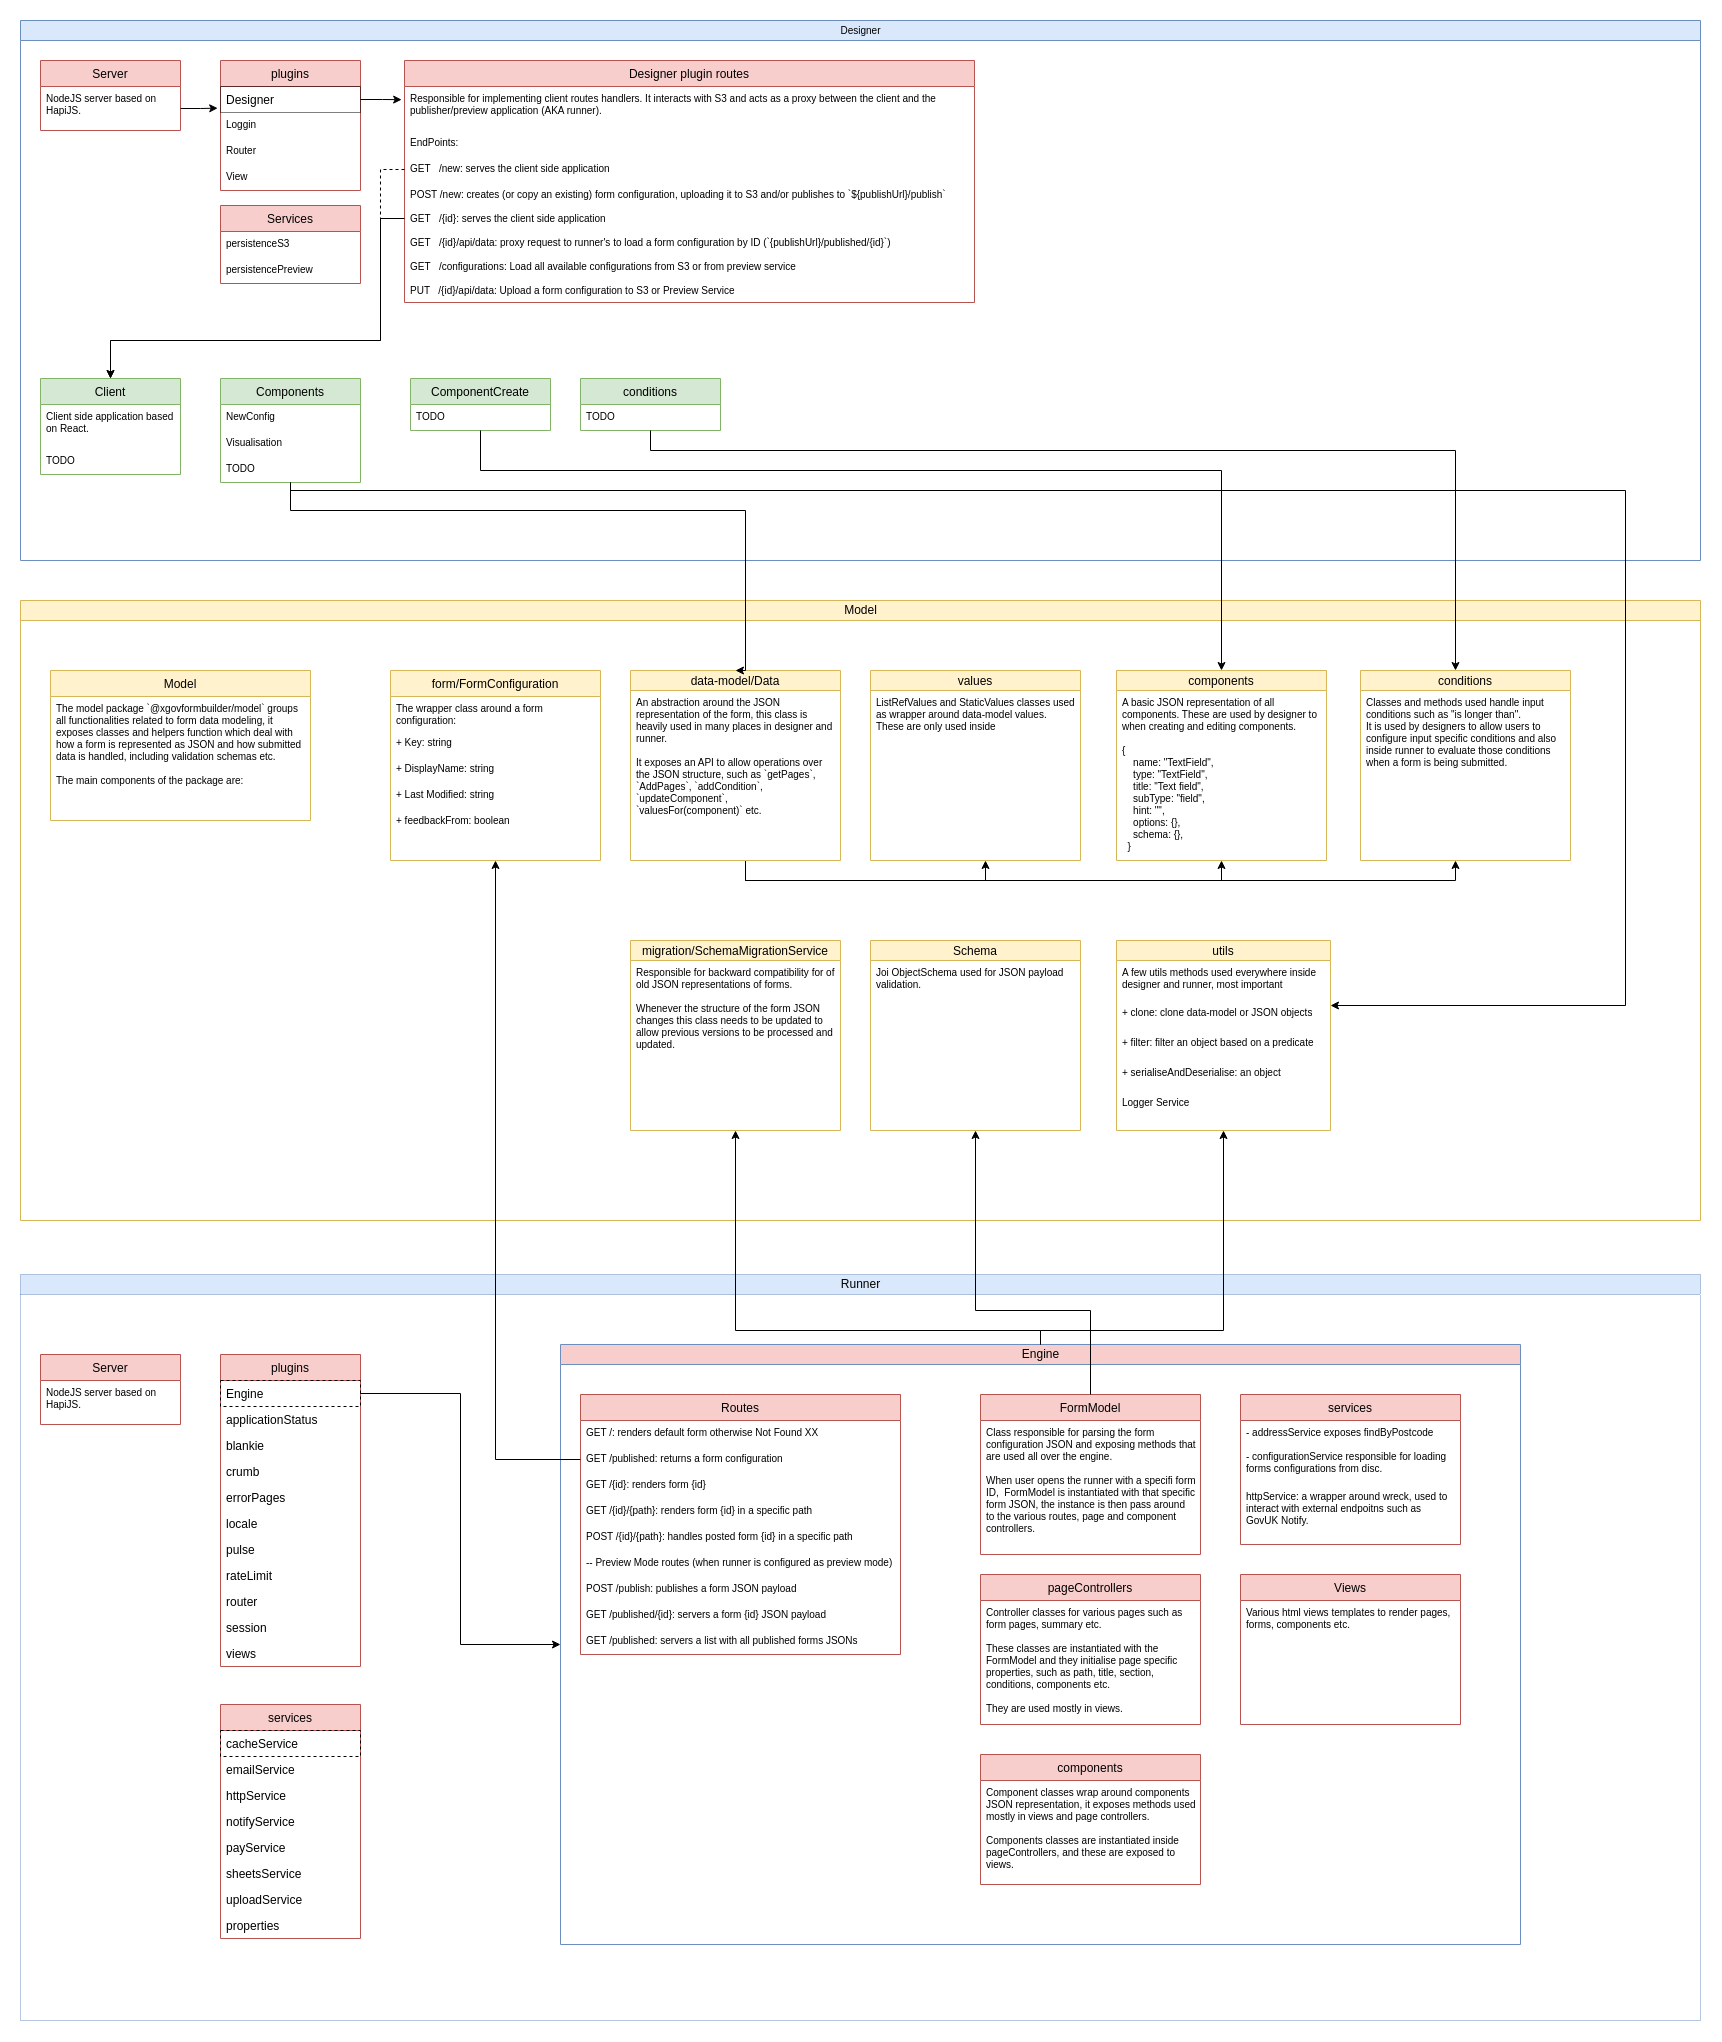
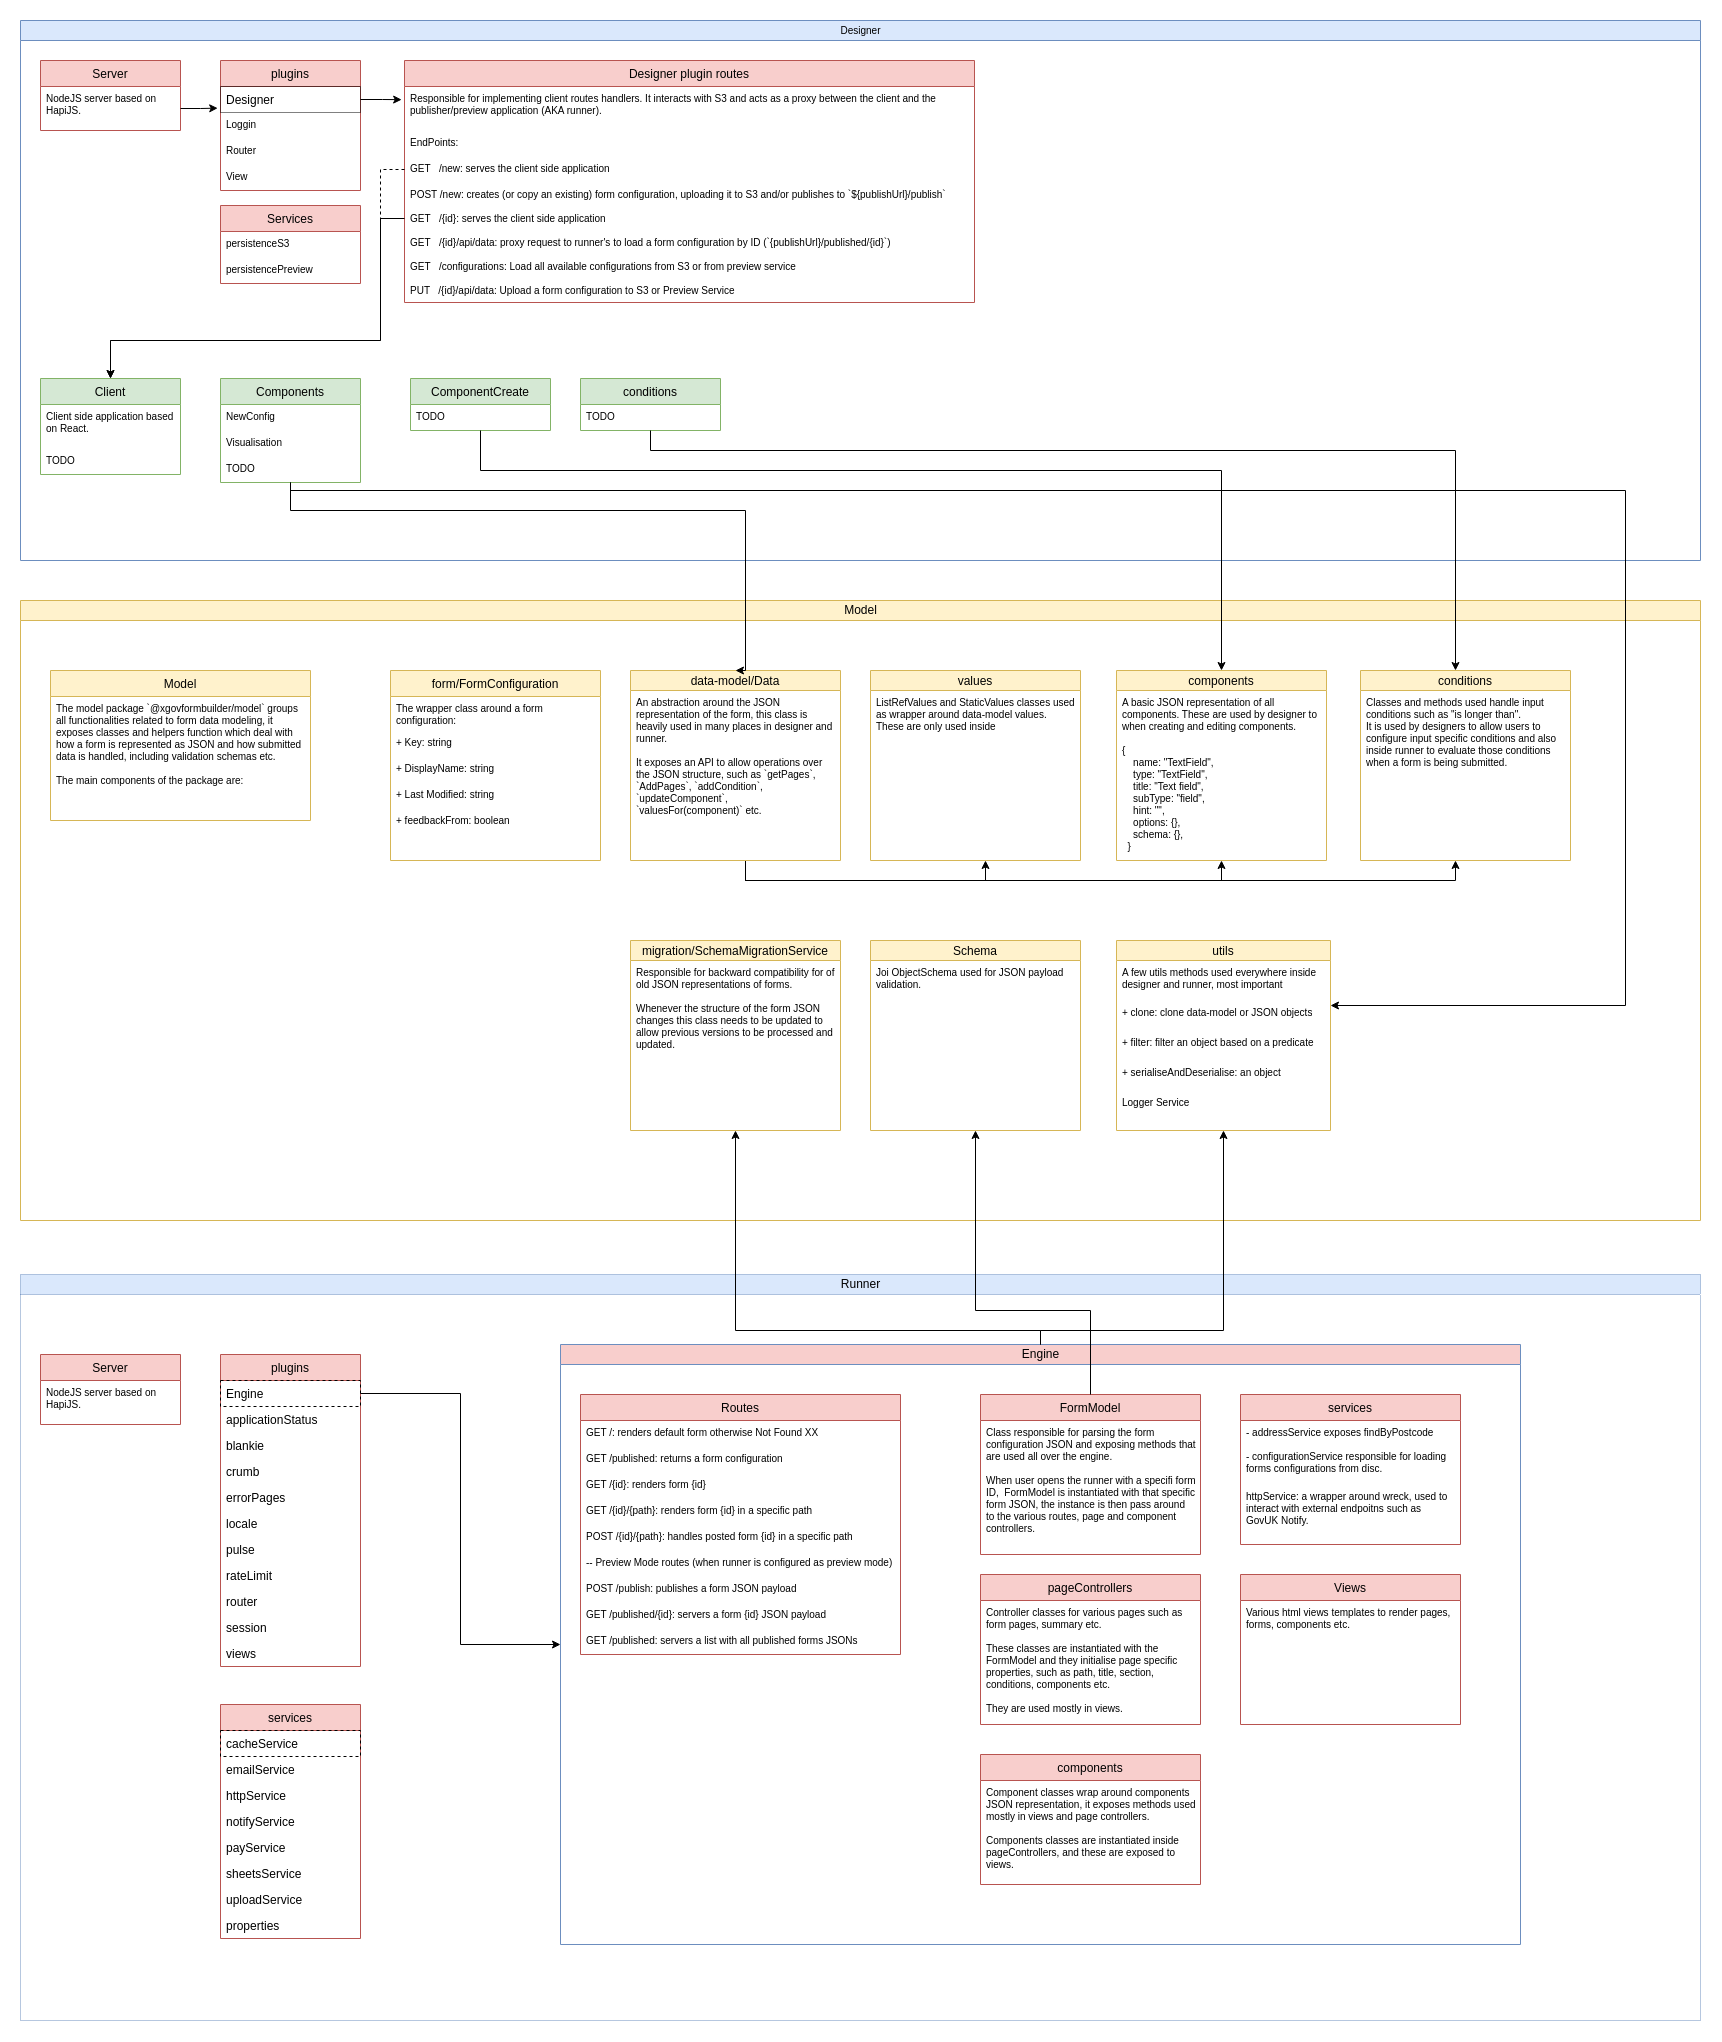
edge "GET /published: returns a form configuration" -> "form/FormConfiguration": removed
